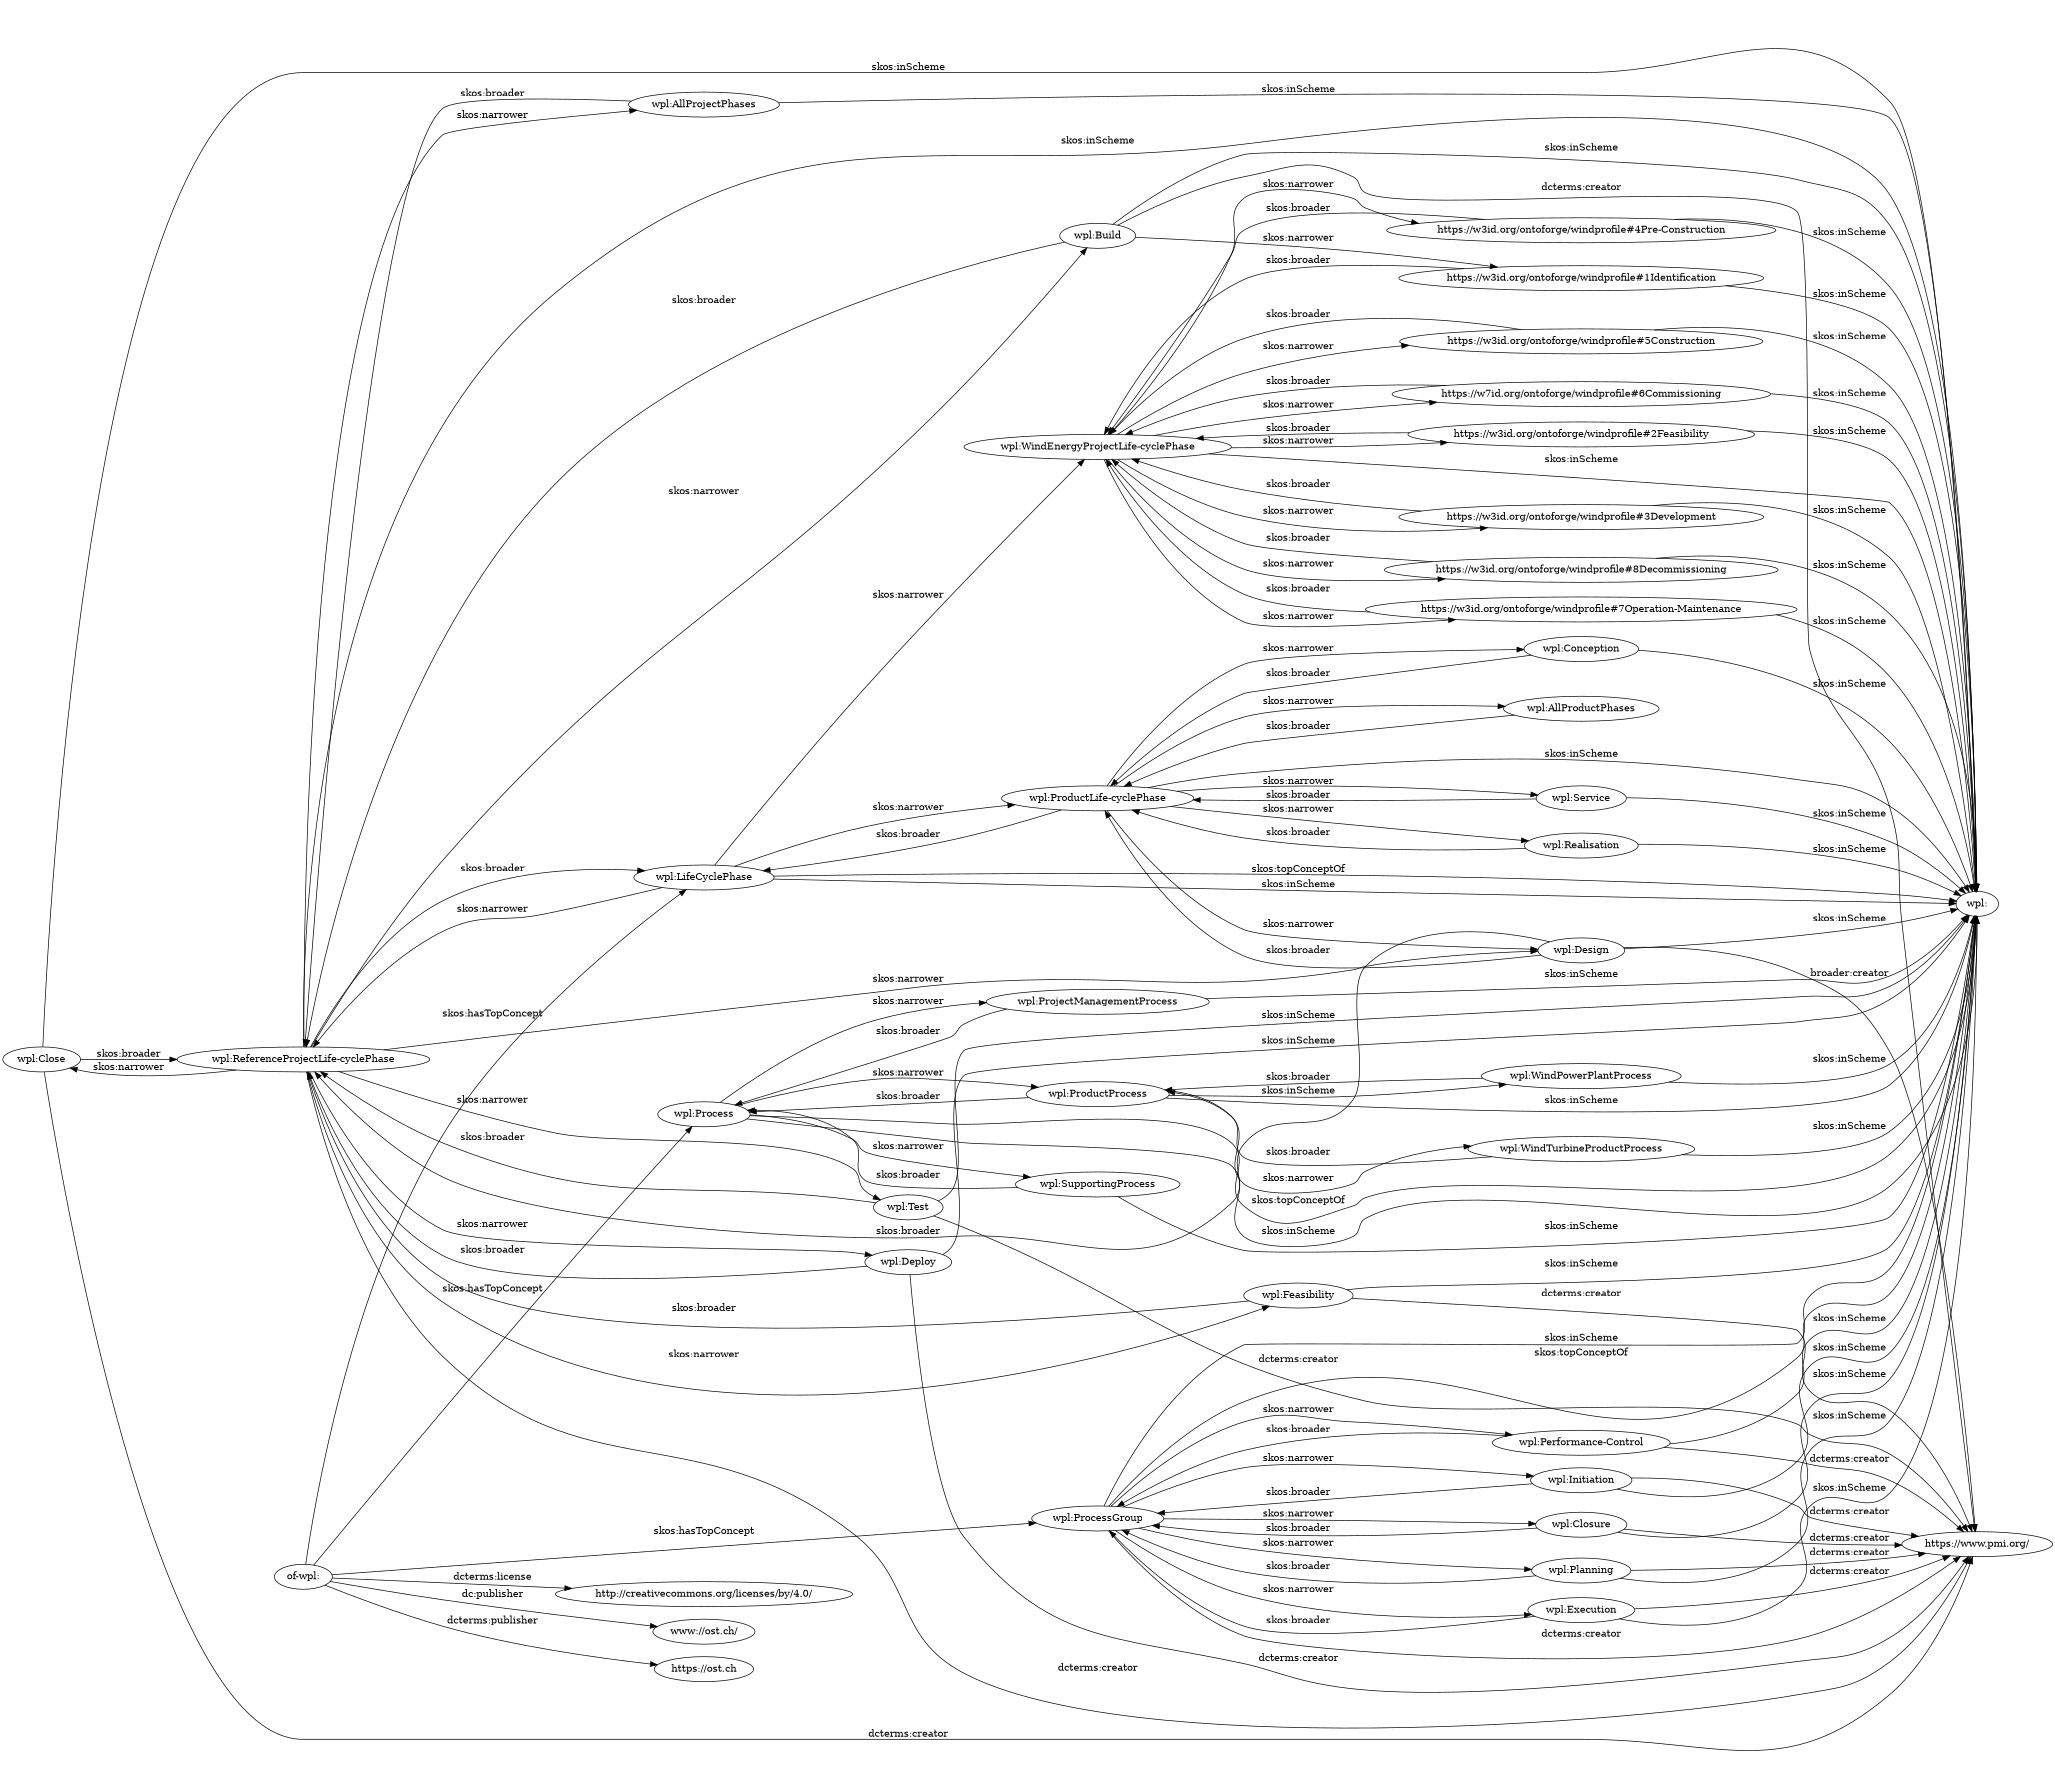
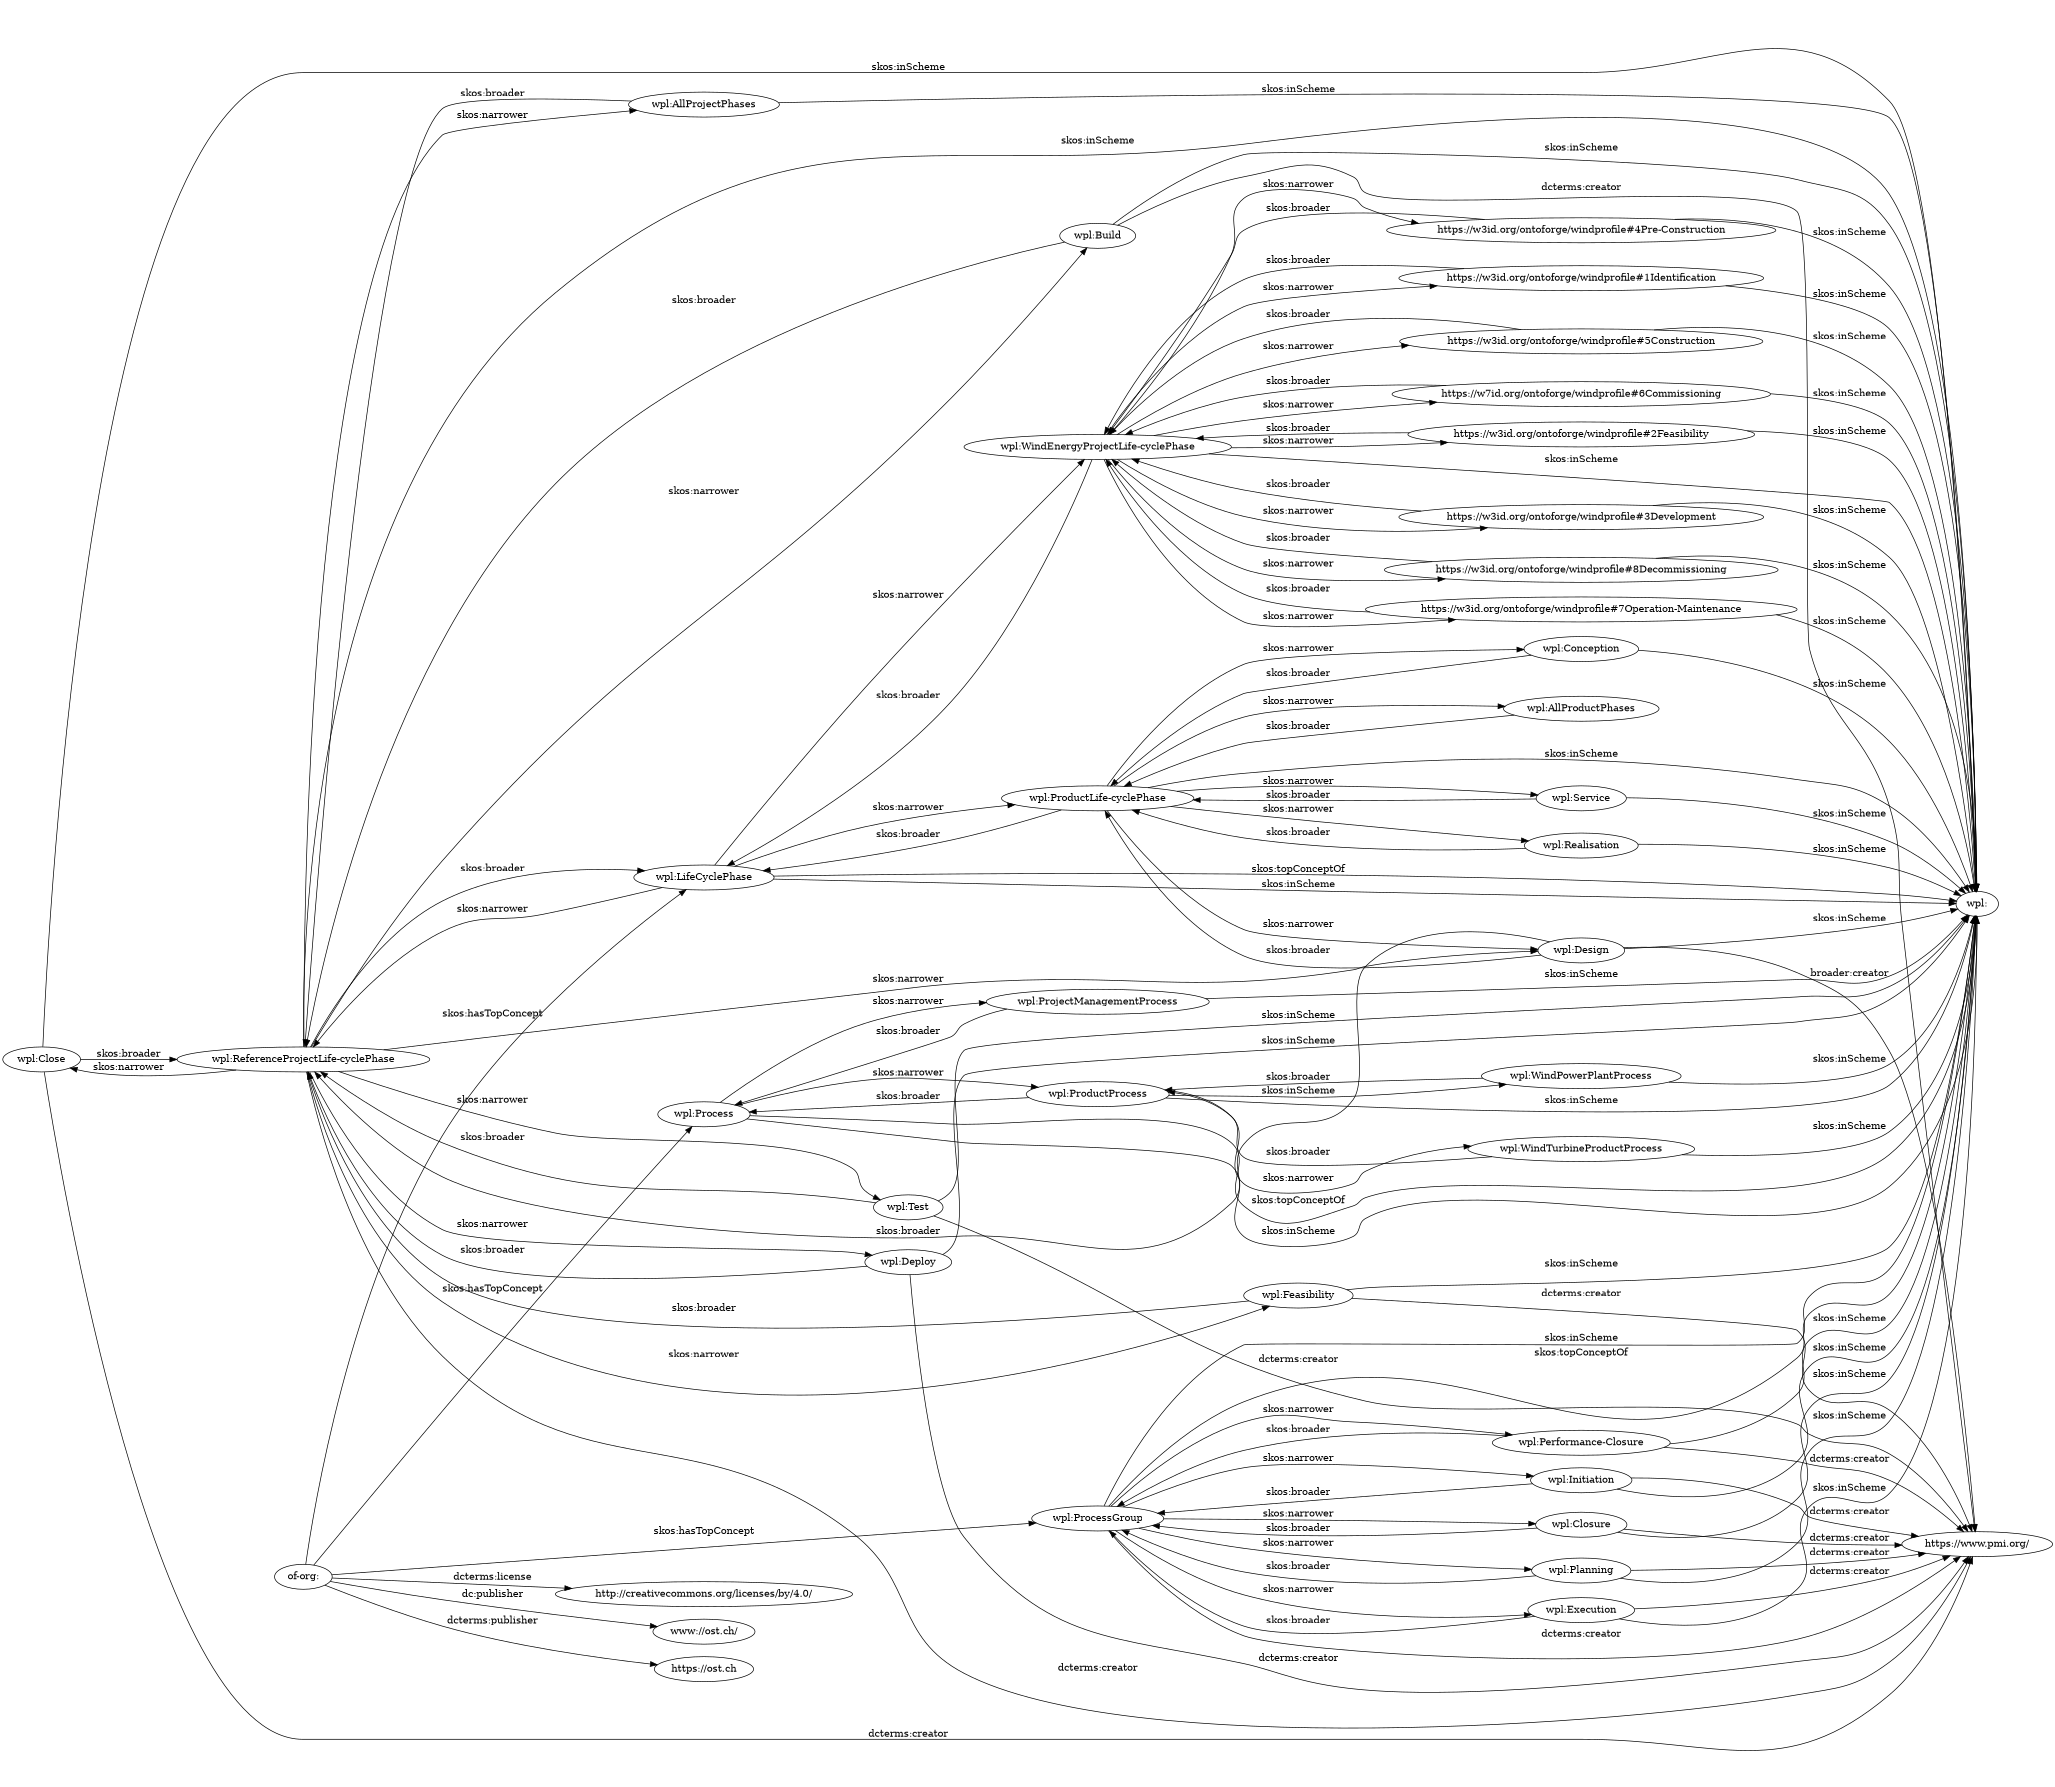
edge "wpl:Build" -> "https://w3id.org/ontoforge/windprofile#1Identification": now "wpl:WindEnergyProjectLife-cyclePhase" -> "https://w3id.org/ontoforge/windprofile#1Identification"
edge "wpl:WindEnergyProjectLife-cyclePhase" -> "wpl:LifeCyclePhase": added, label "skos:broader"
node "wpl:SupportingProcess": removed
node "wpl:Performance-Control": label "wpl:Performance-Control" -> "wpl:Performance-Closure"
node "of-wpl:": label "of-wpl:" -> "of-org:"
